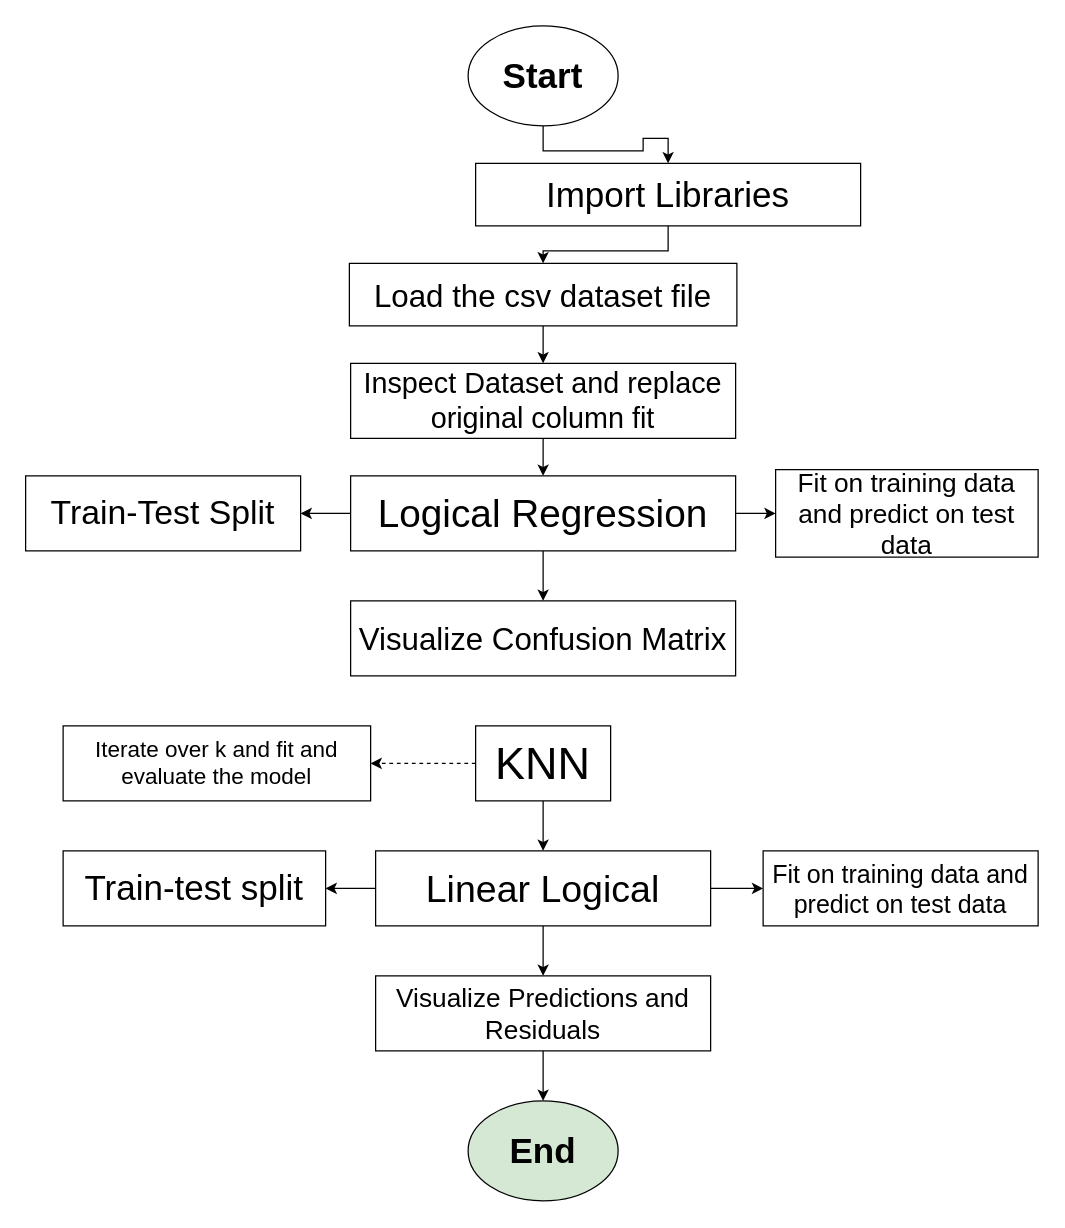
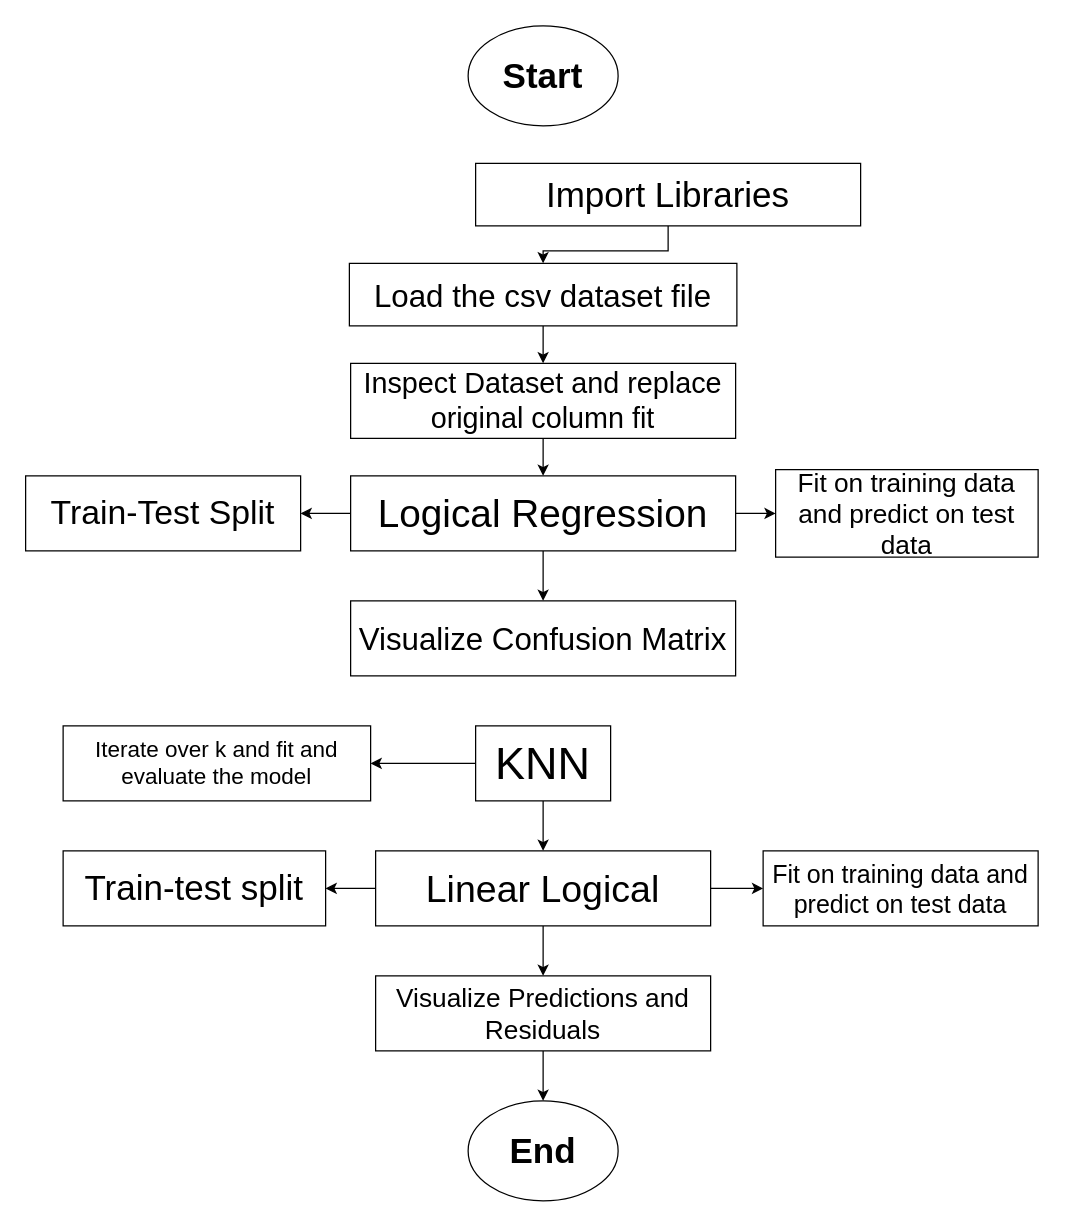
edge "Start" -> "Import Libraries": removed
edge "KNN" -> "Iterate over k and fit and evaluate the model": style dashed -> solid
node "End": fillcolor #d5e8d4 -> #ffffff
